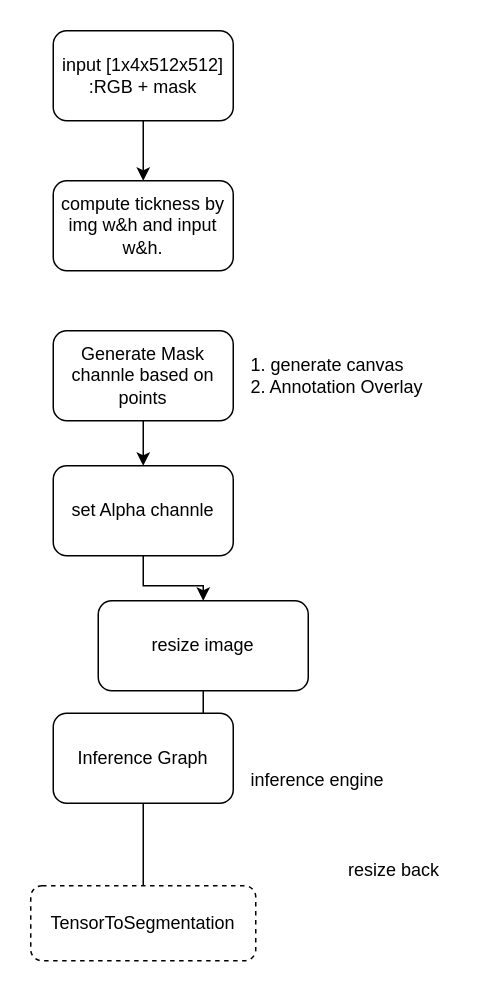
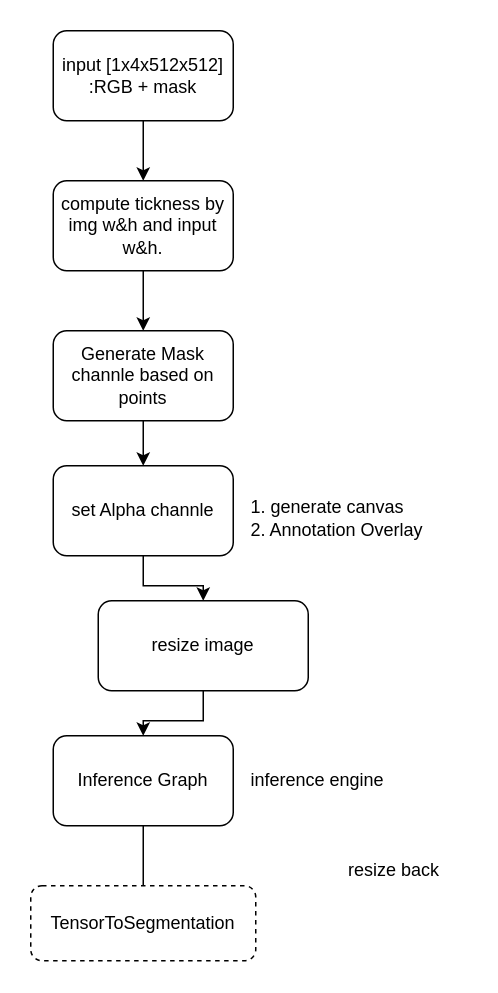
edge "compute tickness by img w&h and input w&h." -> "Generate Mask channle based on points": added
node "1. generate canvas2. Annotation Overlay": moved (353, 376) -> (353, 518)
node "Inference Graph": moved (143, 758) -> (143, 781)
